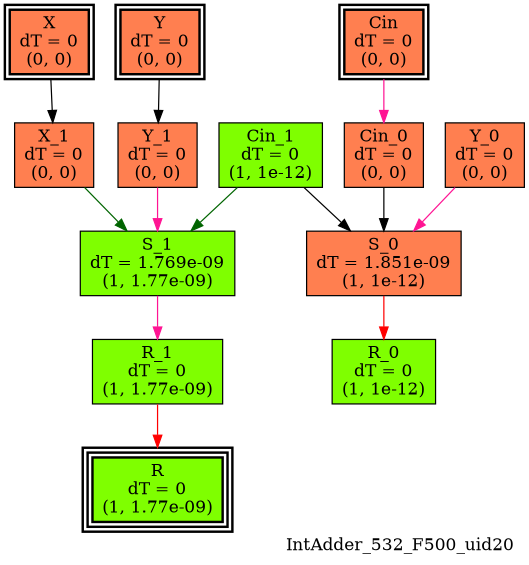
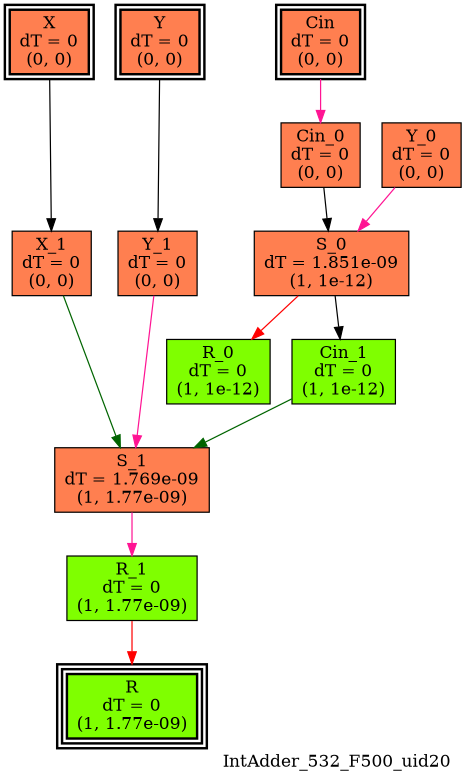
edge "Cin_1 dT = 0 (1, 1e-12)" -> "S_0 dT = 1.851e-09 (1, 1e-12)": reversed
node "S_1 dT = 1.769e-09 (1, 1.77e-09)": fillcolor chartreuse -> coral
